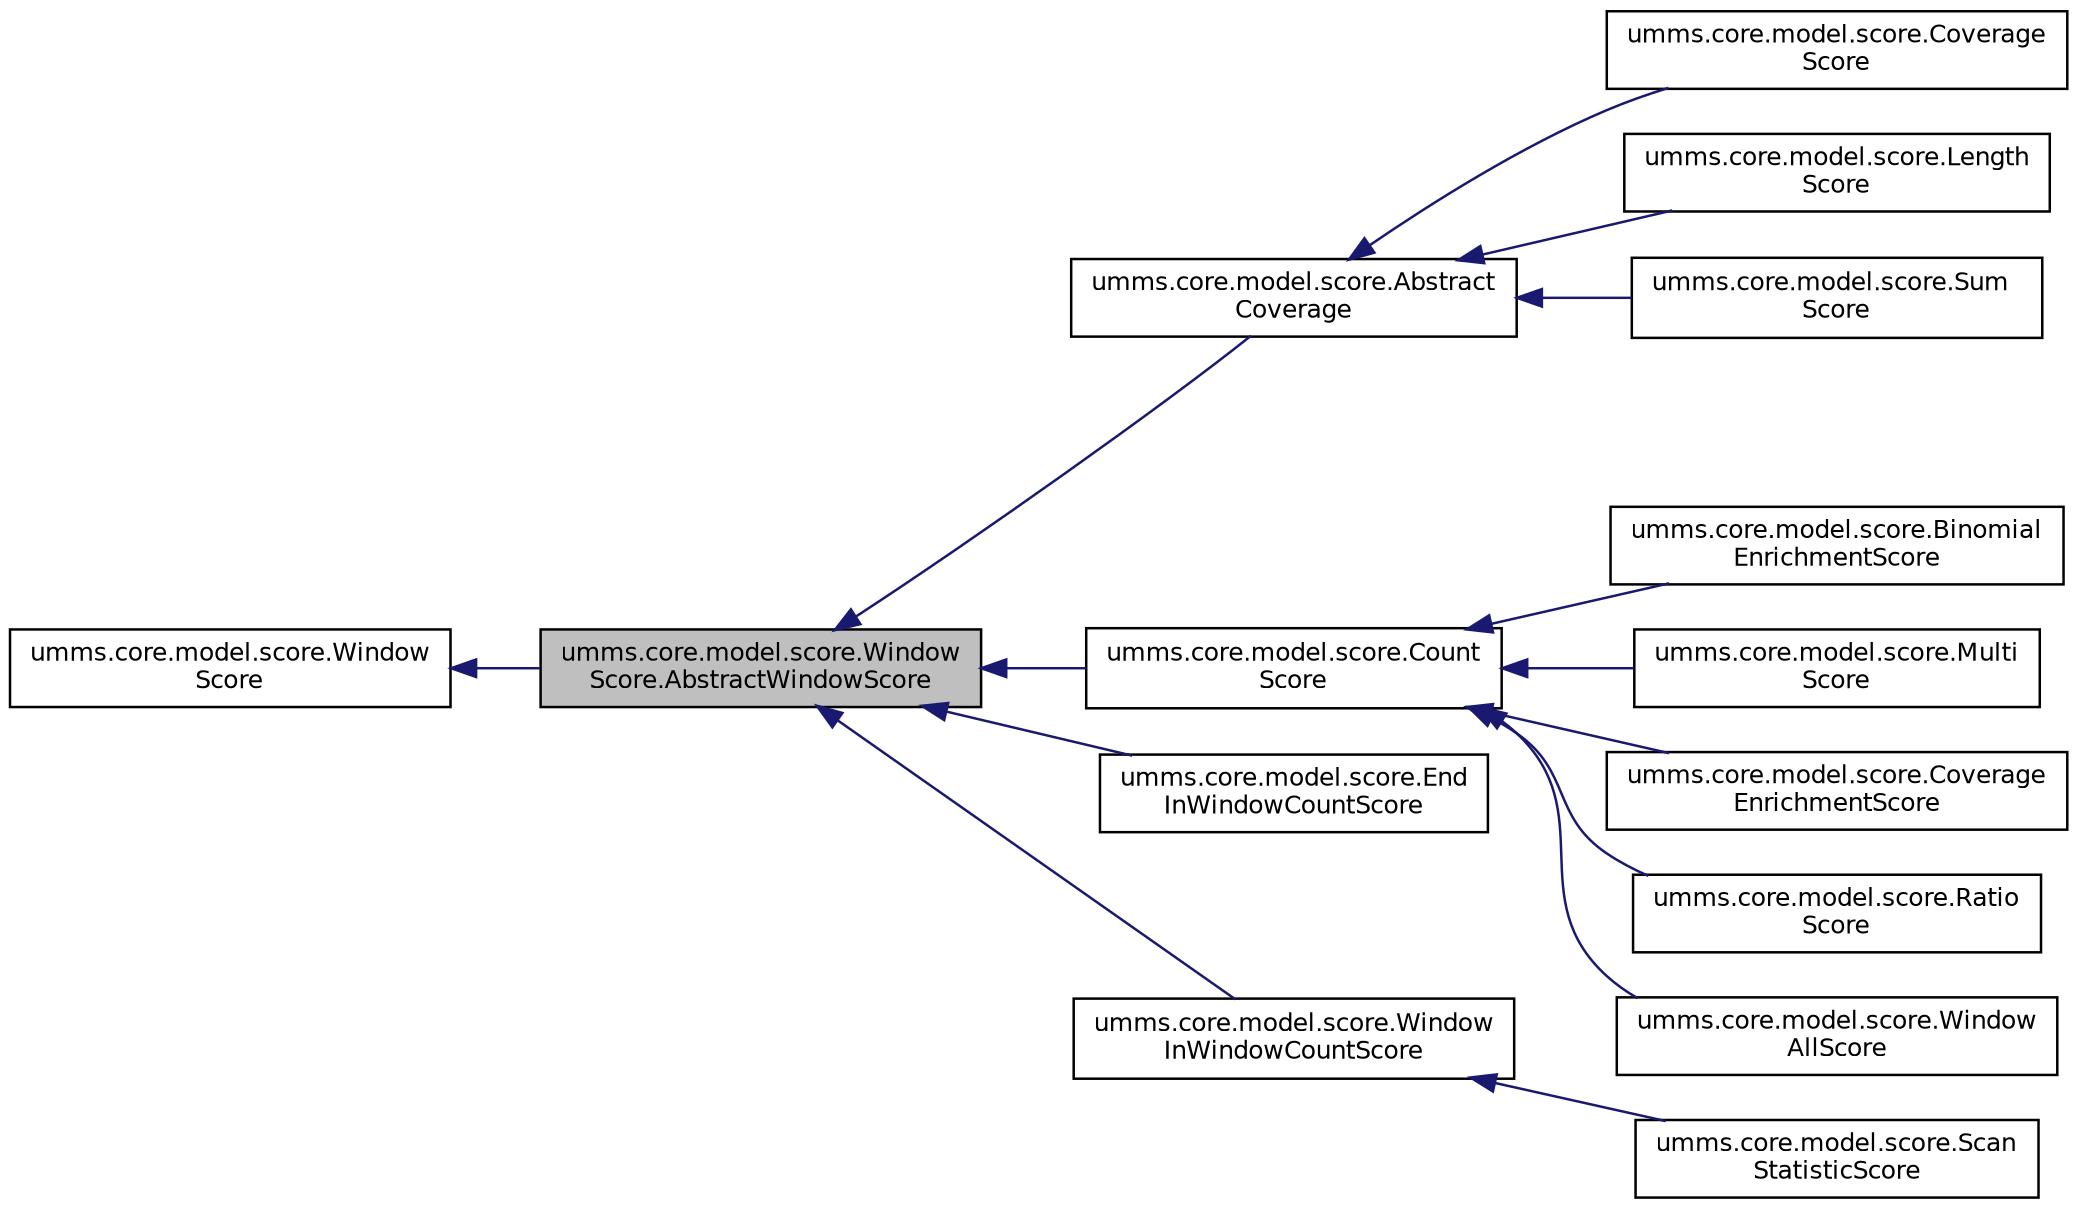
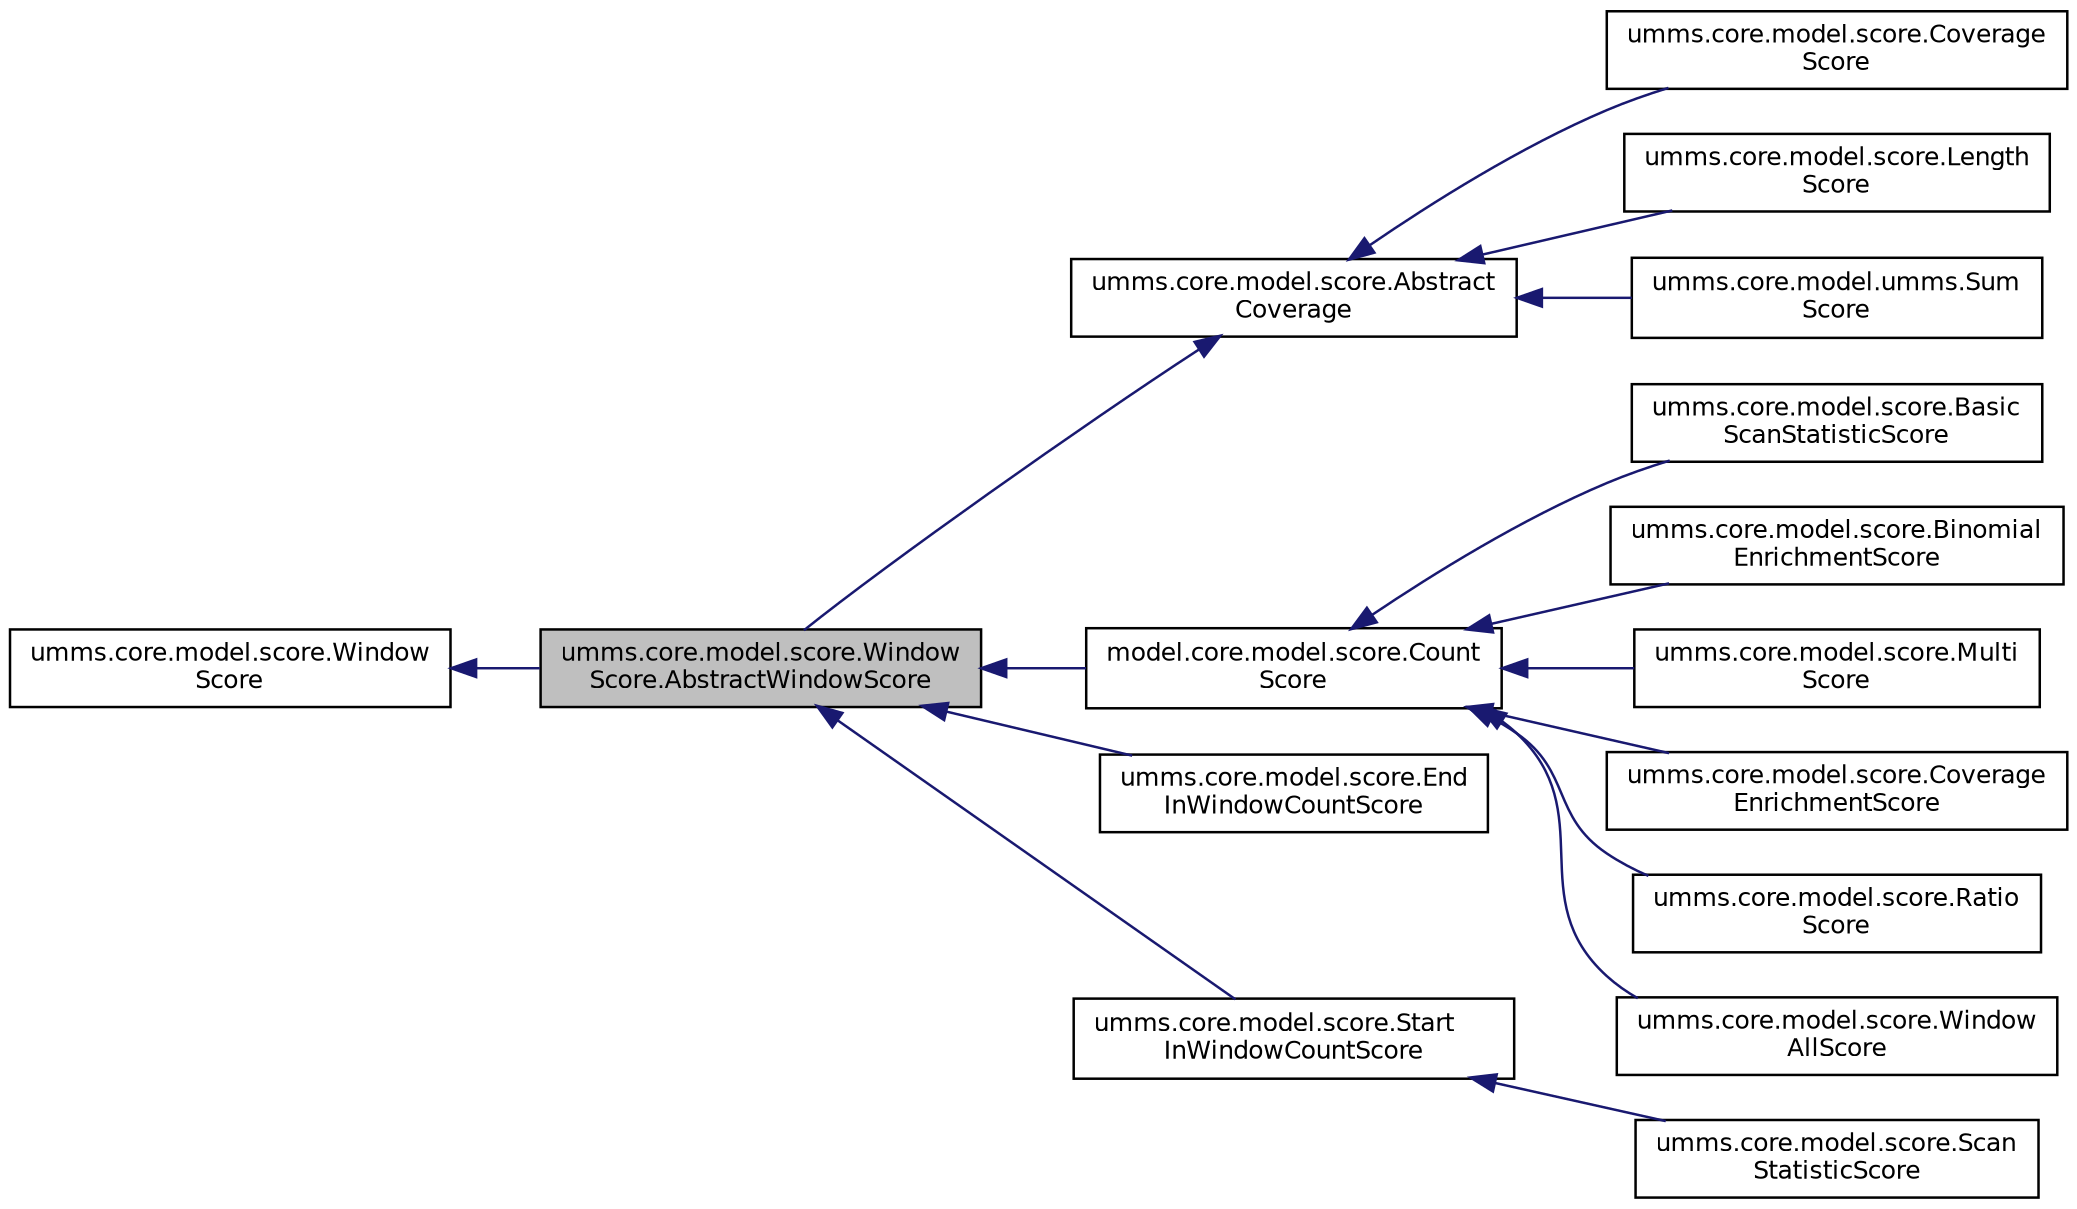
node "umms.core.model.score.Sum Score": label "umms.core.model.score.Sum Score" -> "umms.core.model.umms.Sum Score"
node "umms.core.model.score.Basic ScanStatisticScore": added
edge "umms.core.model.score.Abstract Coverage" -> "umms.core.model.score.Window Score.AbstractWindowScore": reversed
node "umms.core.model.score.Count Score": label "umms.core.model.score.Count Score" -> "model.core.model.score.Count Score"
node "umms.core.model.score.Window InWindowCountScore": label "umms.core.model.score.Window InWindowCountScore" -> "umms.core.model.score.Start InWindowCountScore"
